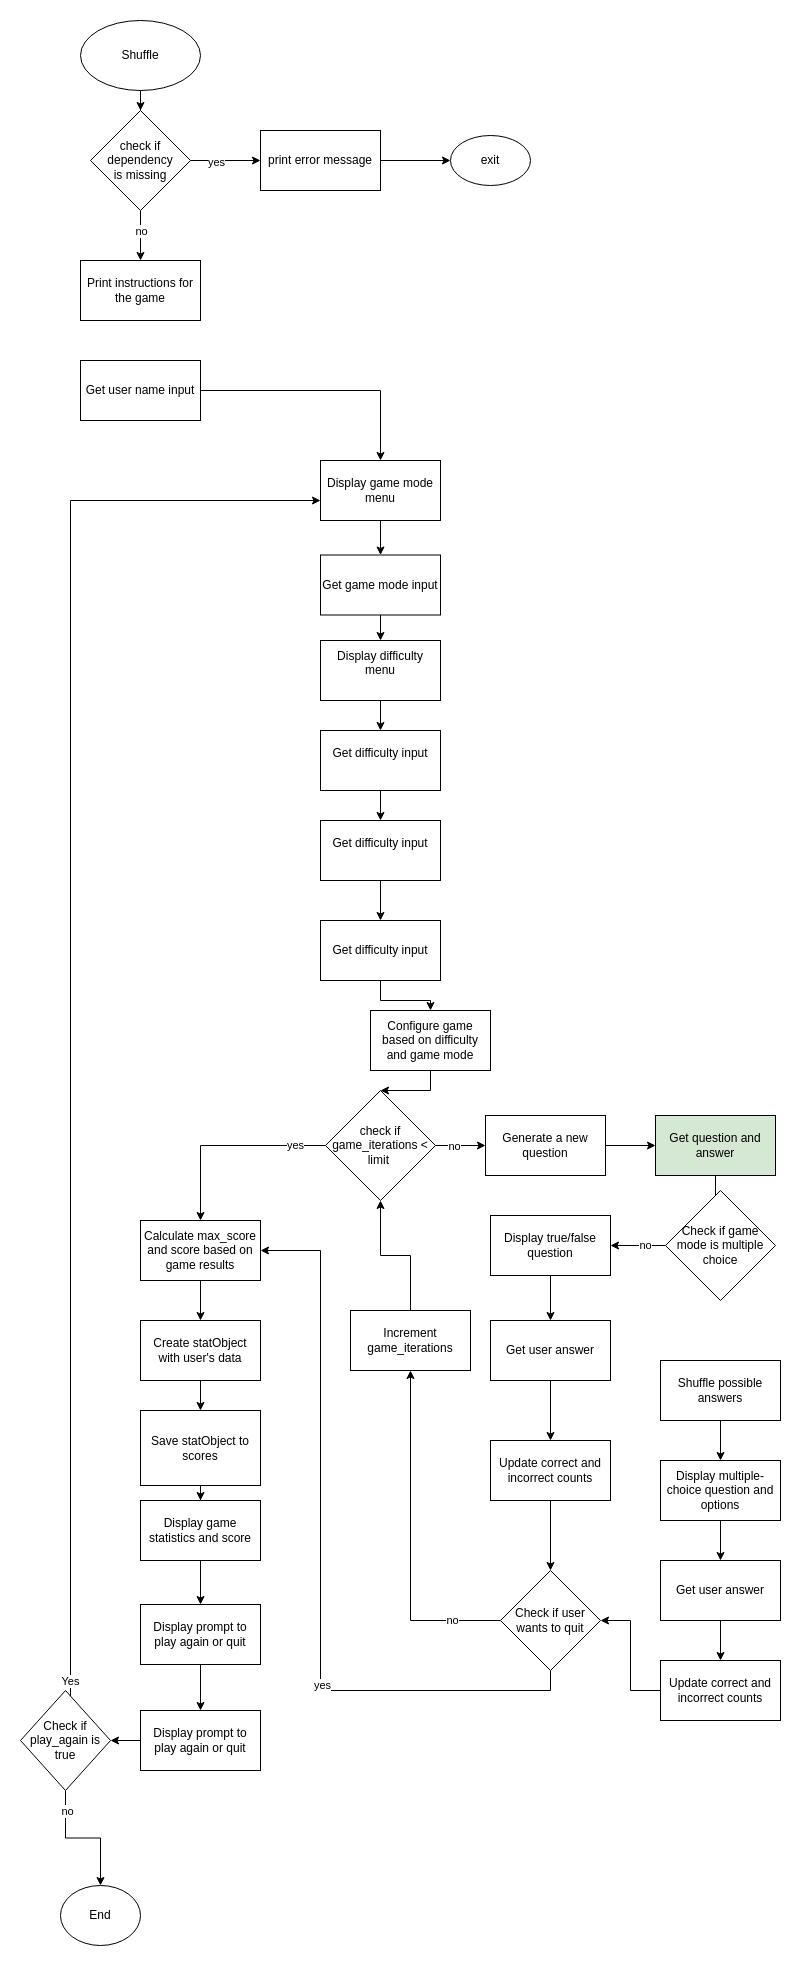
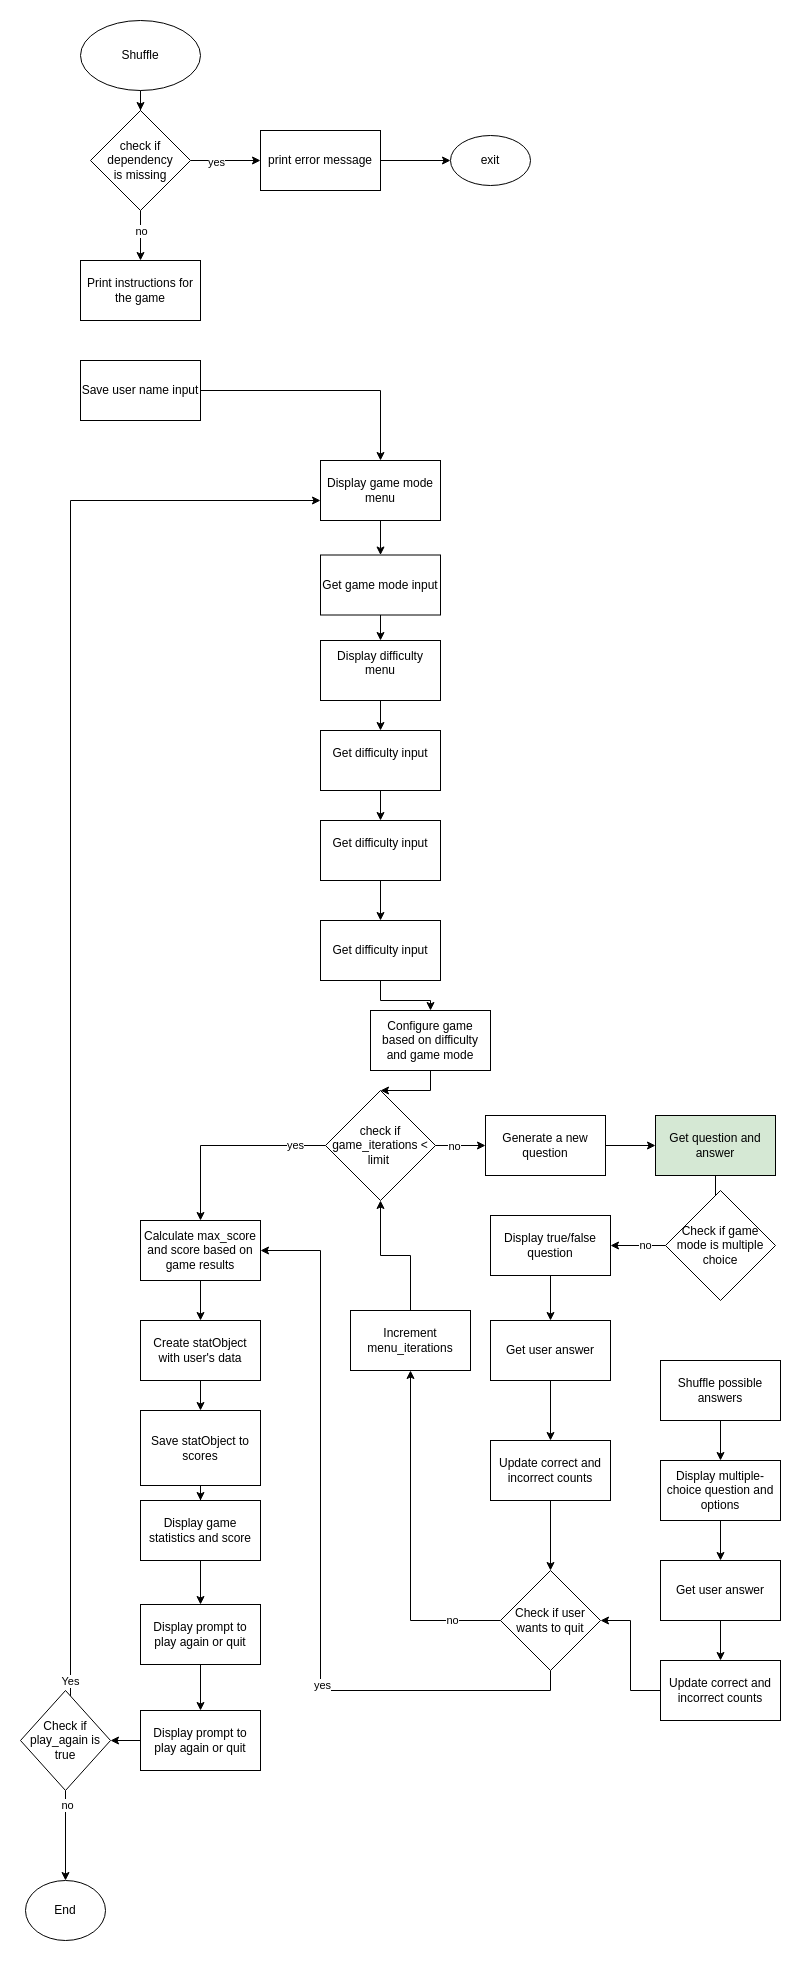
node "Get user name input": label "Get user name input" -> "Save user name input"
node "Increment game_iterations": label "Increment game_iterations" -> "Increment menu_iterations"
node "End": moved (101, 1916) -> (66, 1911)
